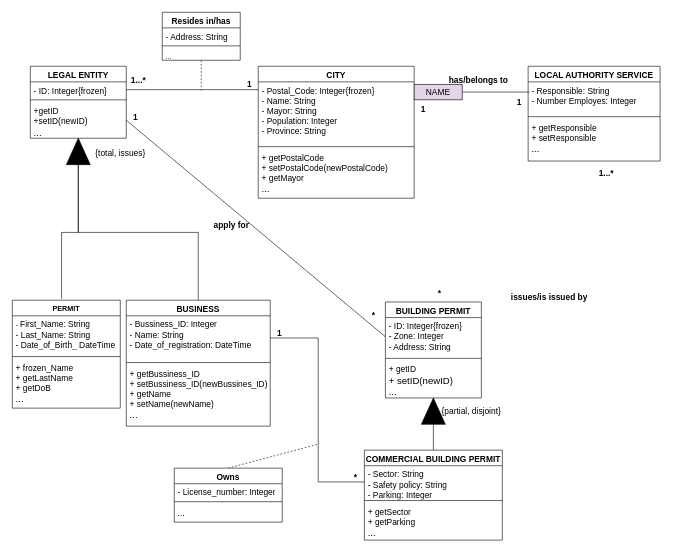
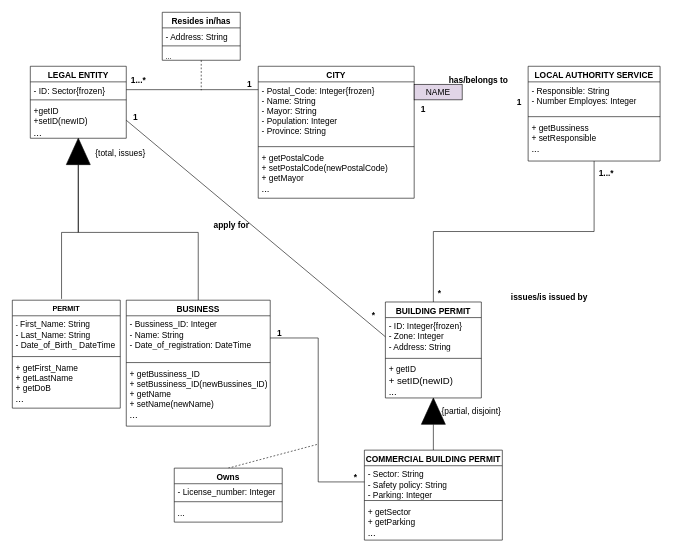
node "- ID: Integer{frozen}": label "- ID: Integer{frozen}" -> "- ID: Sector{frozen}"
edge "NAME" -- "- Responsible: String - Number Employes: Integer": removed
node "+ getResponsible + setResponsible ...": label "+ getResponsible + setResponsible ..." -> "+ getBussiness + setResponsible ..."
edge "LOCAL AUTHORITY SERVICE" -- "BUILDING PERMIT": added
node "+ frozen_Name + getLastName + getDoB ...": label "+ frozen_Name + getLastName + getDoB ..." -> "+ getFirst_Name + getLastName + getDoB ..."
